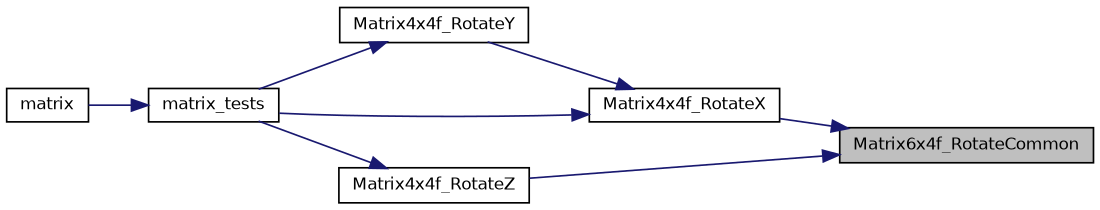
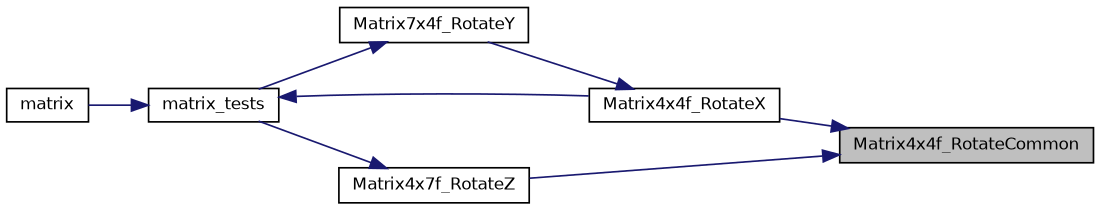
node "Matrix4x4f_RotateY": label "Matrix4x4f_RotateY" -> "Matrix7x4f_RotateY"
edge "matrix_tests" -> "Matrix4x4f_RotateX": reversed
node "Matrix6x4f_RotateCommon": label "Matrix6x4f_RotateCommon" -> "Matrix4x4f_RotateCommon"
node "Matrix4x4f_RotateZ": label "Matrix4x4f_RotateZ" -> "Matrix4x7f_RotateZ"
